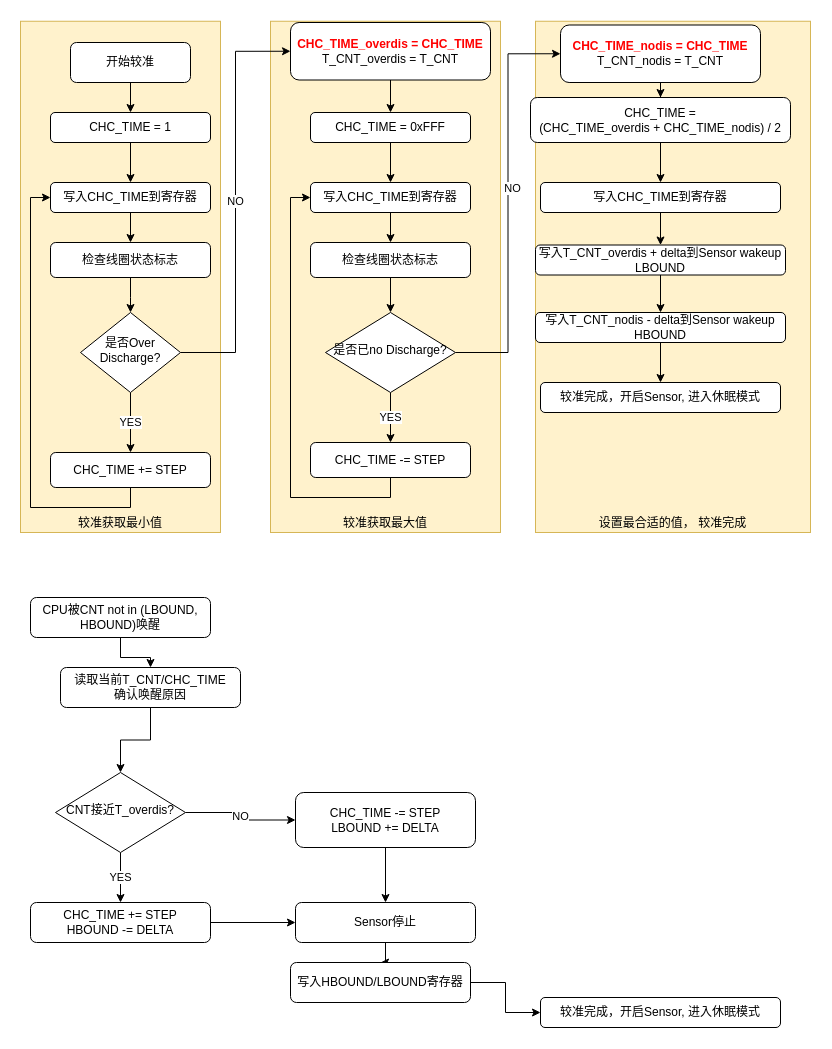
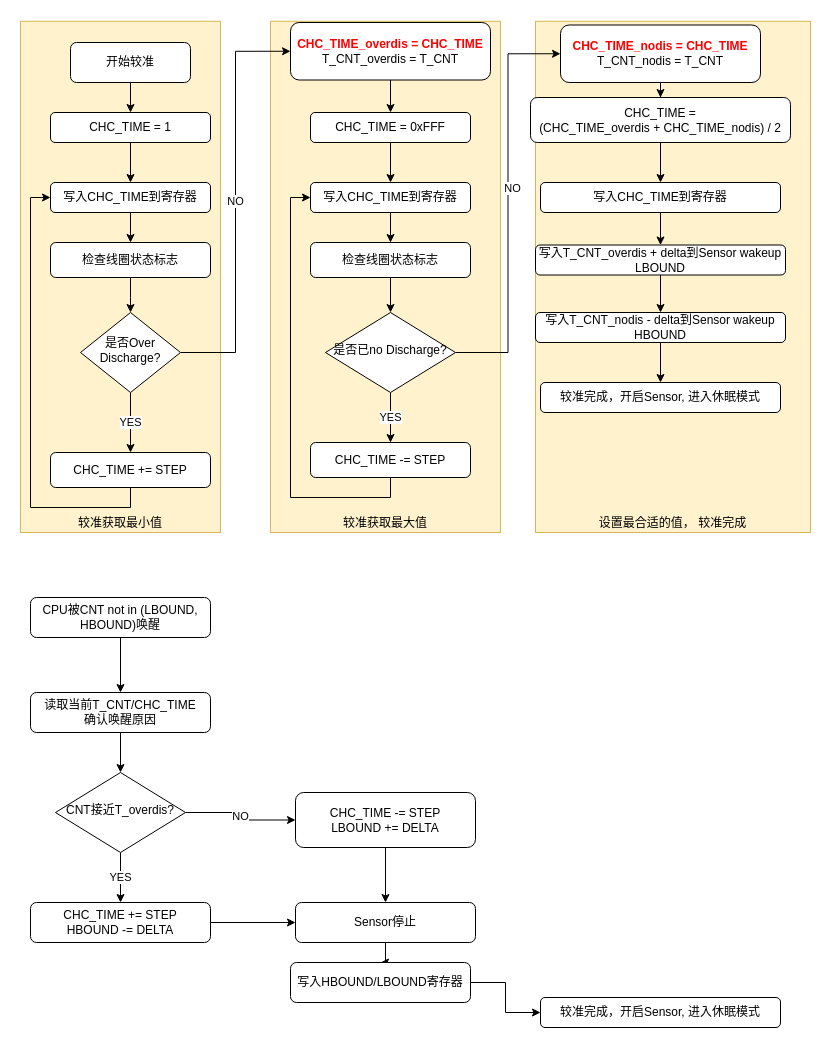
node "读取当前T_CNT/CHC_TIME 确认唤醒原因": moved (151, 688) -> (121, 713)
